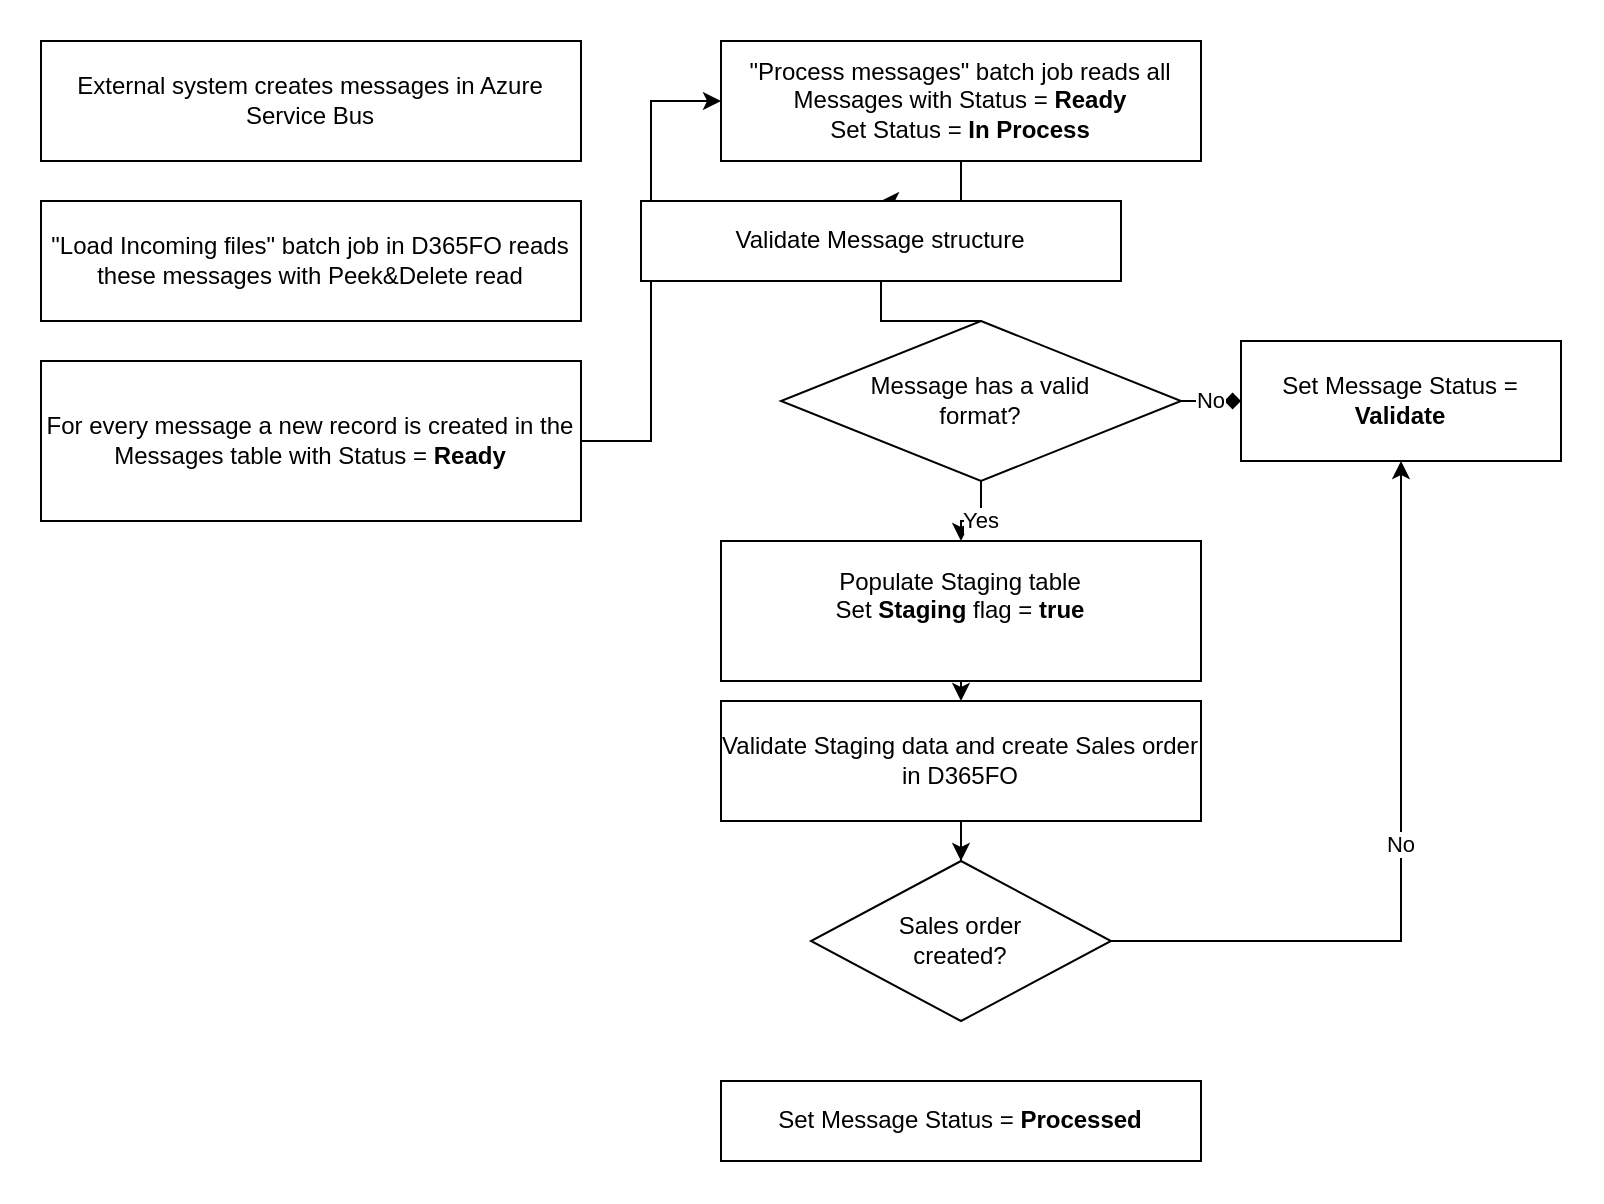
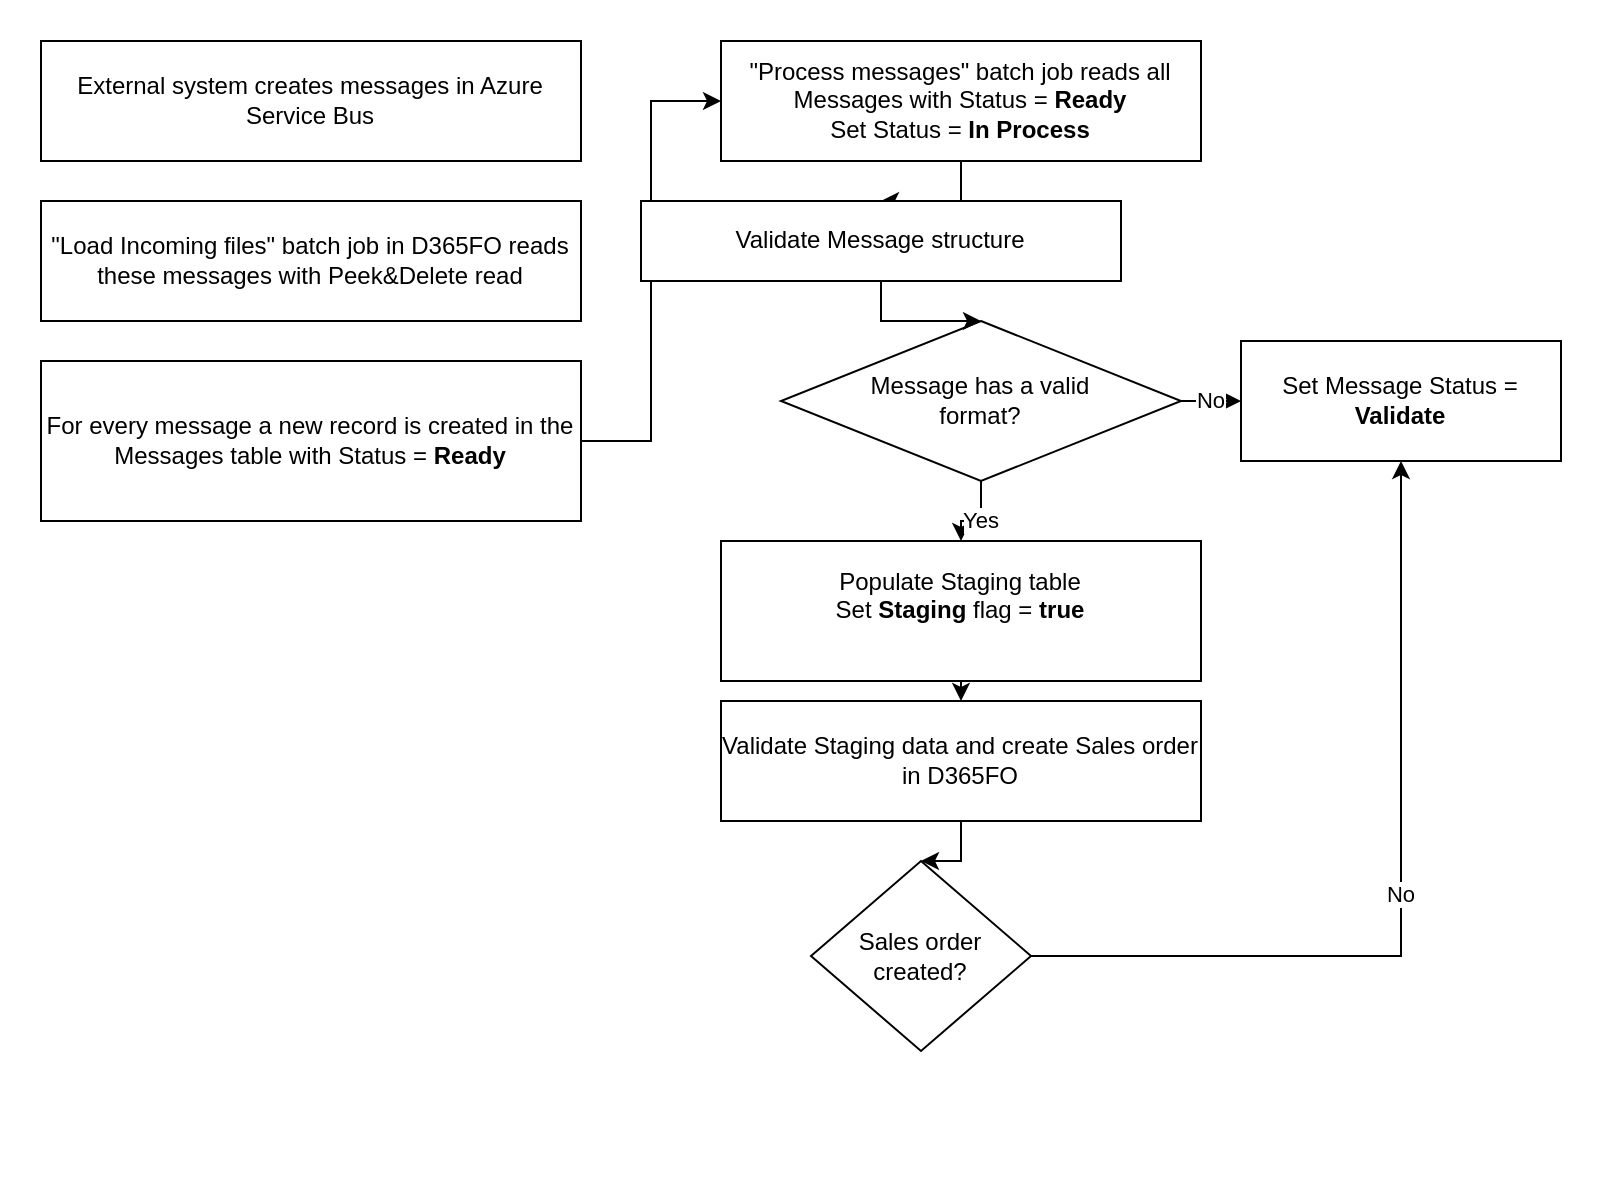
edge "Validate Message structure" -- "Message has a valid format?": arrowhead none -> classic
edge "Message has a valid format?" -> "Set Message Status = Validate": arrowhead diamond -> classic
node "Sales order created?": size 300x160 -> 220x190
node "Set Message Status = Processed": removed
